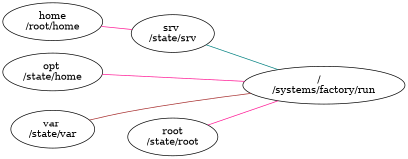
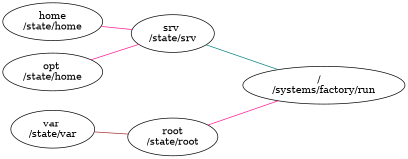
node "home /root/home": label "home /root/home" -> "home /state/home"
edge "opt /state/home" -- "/ /systems/factory/run": now "opt /state/home" -- "srv /state/srv"
edge "/ /systems/factory/run" -- "var /state/var": now "root /state/root" -- "var /state/var"
